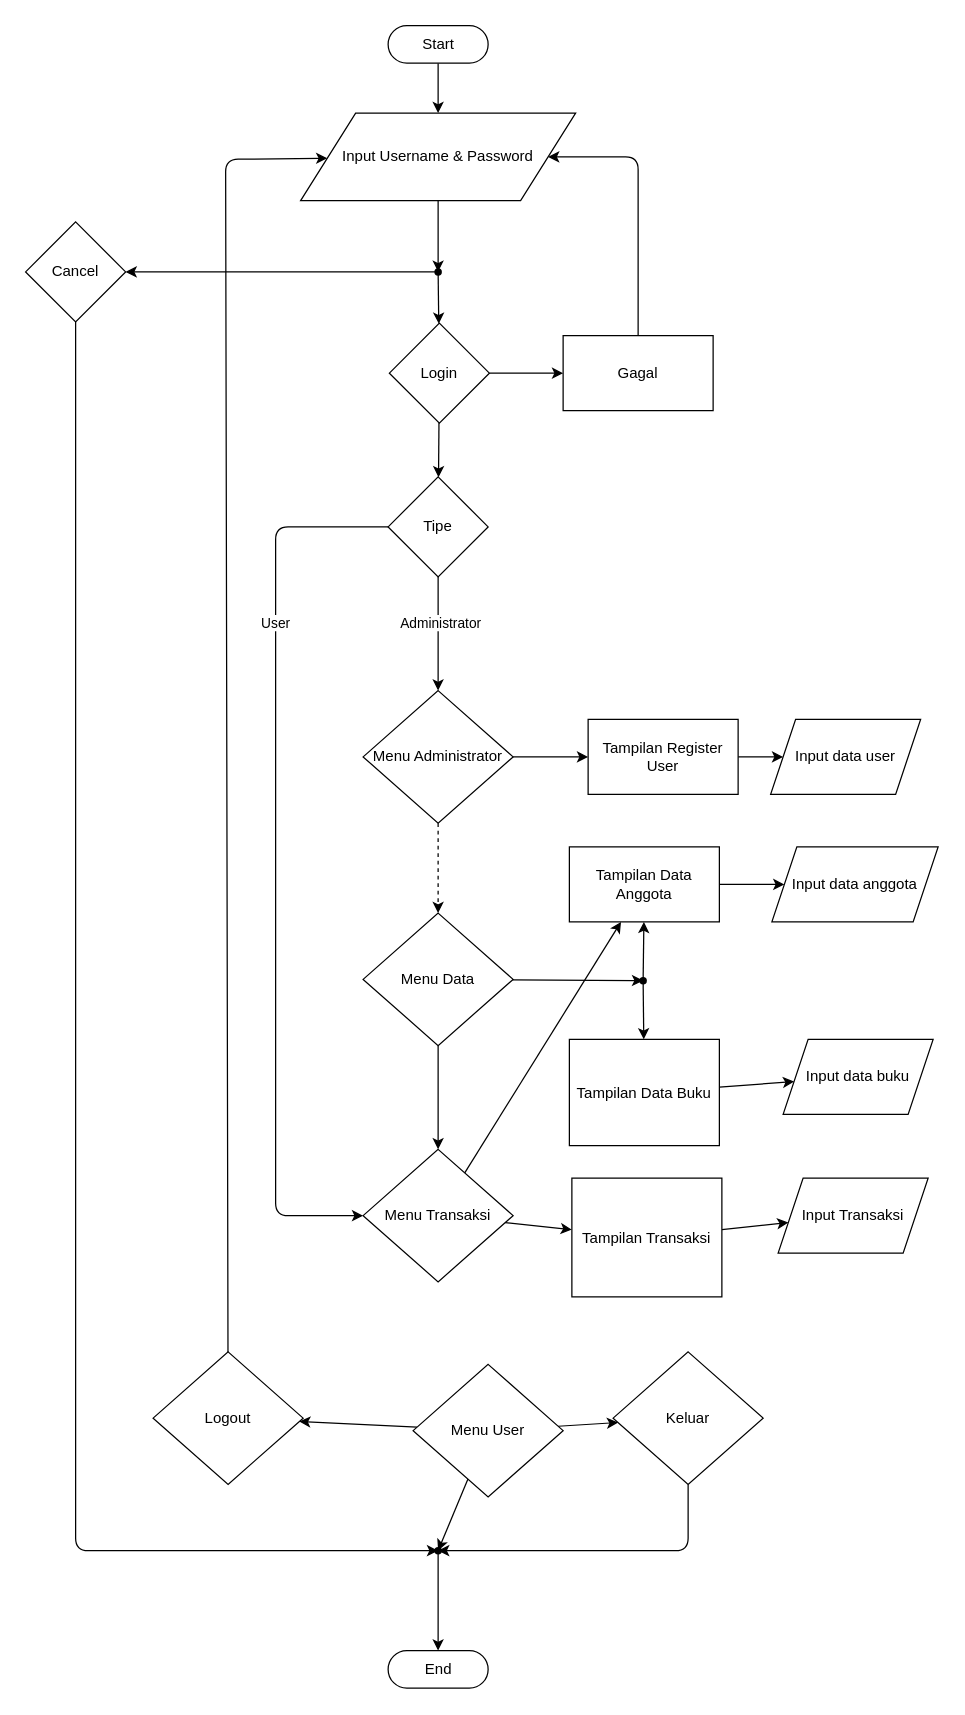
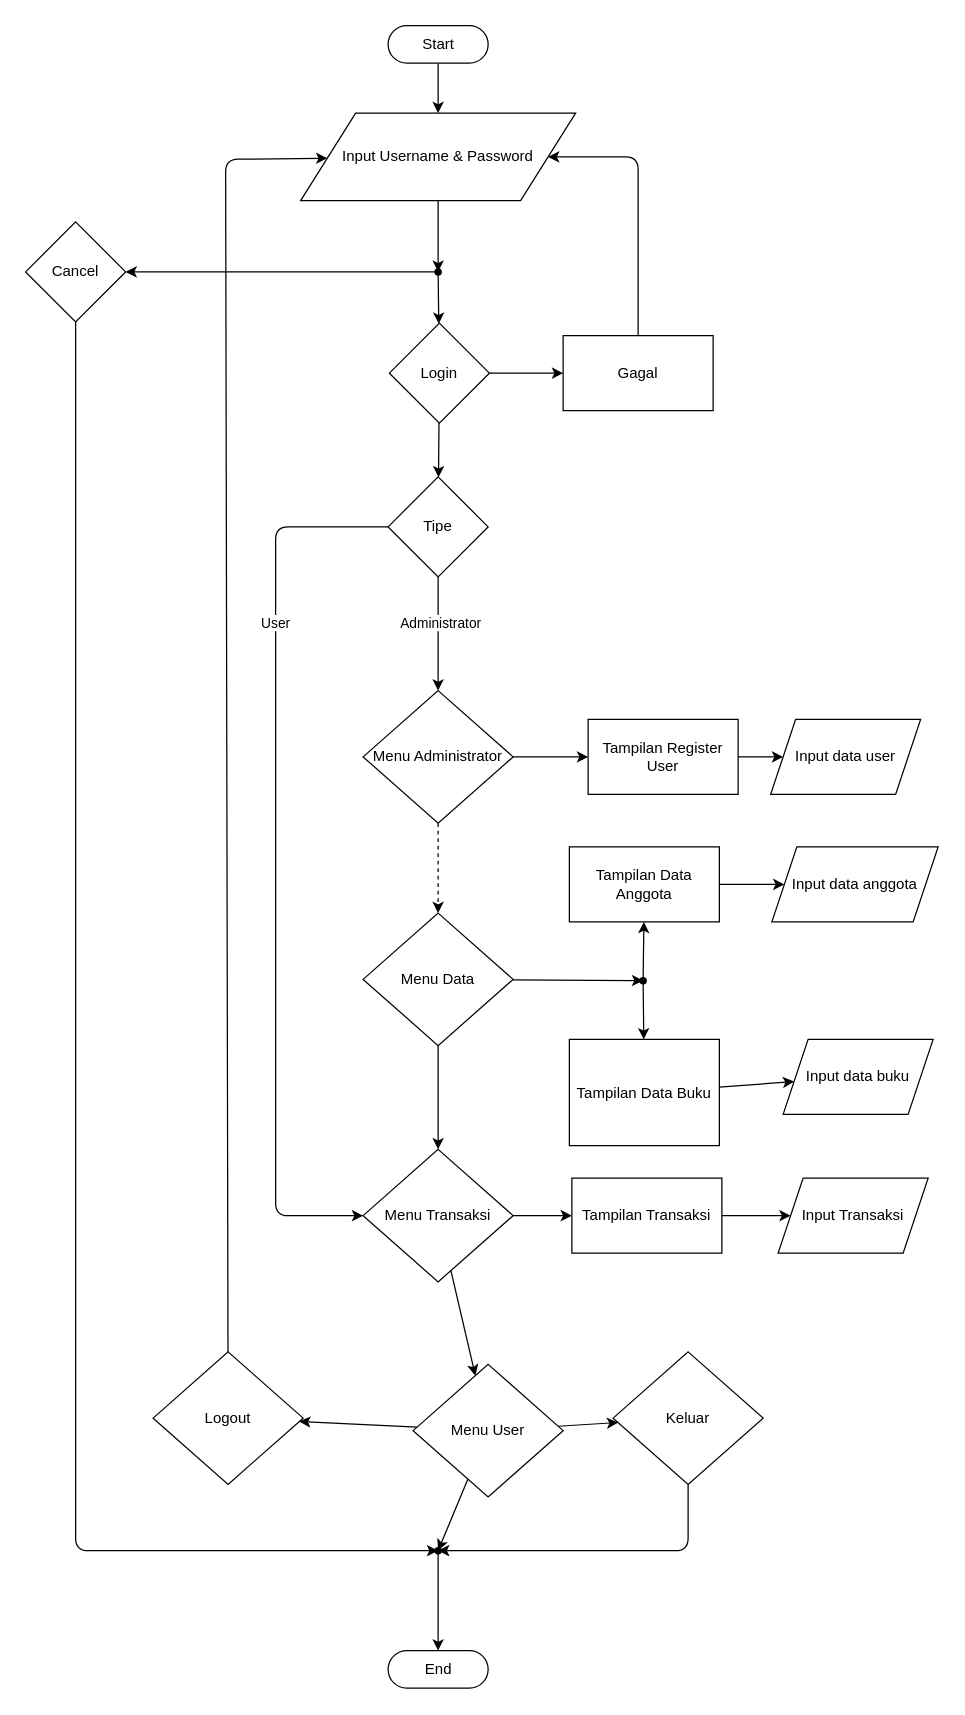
edge "Menu Transaksi" -> "Tampilan Data Anggota": now "Menu Transaksi" -> "Menu User"
node "Tampilan Transaksi": size 150x119 -> 150x75
